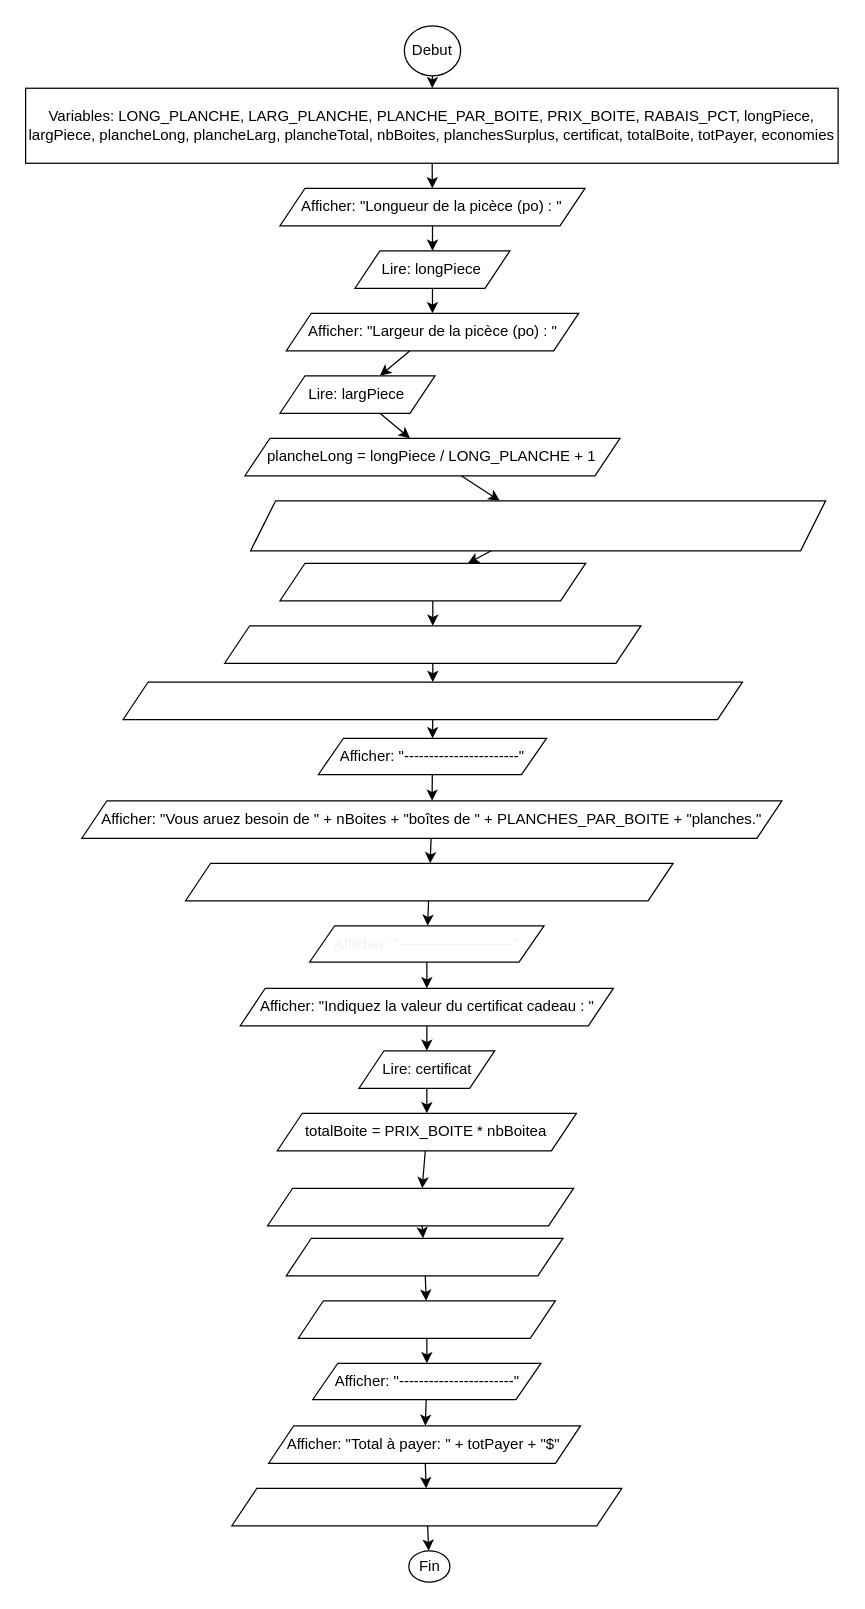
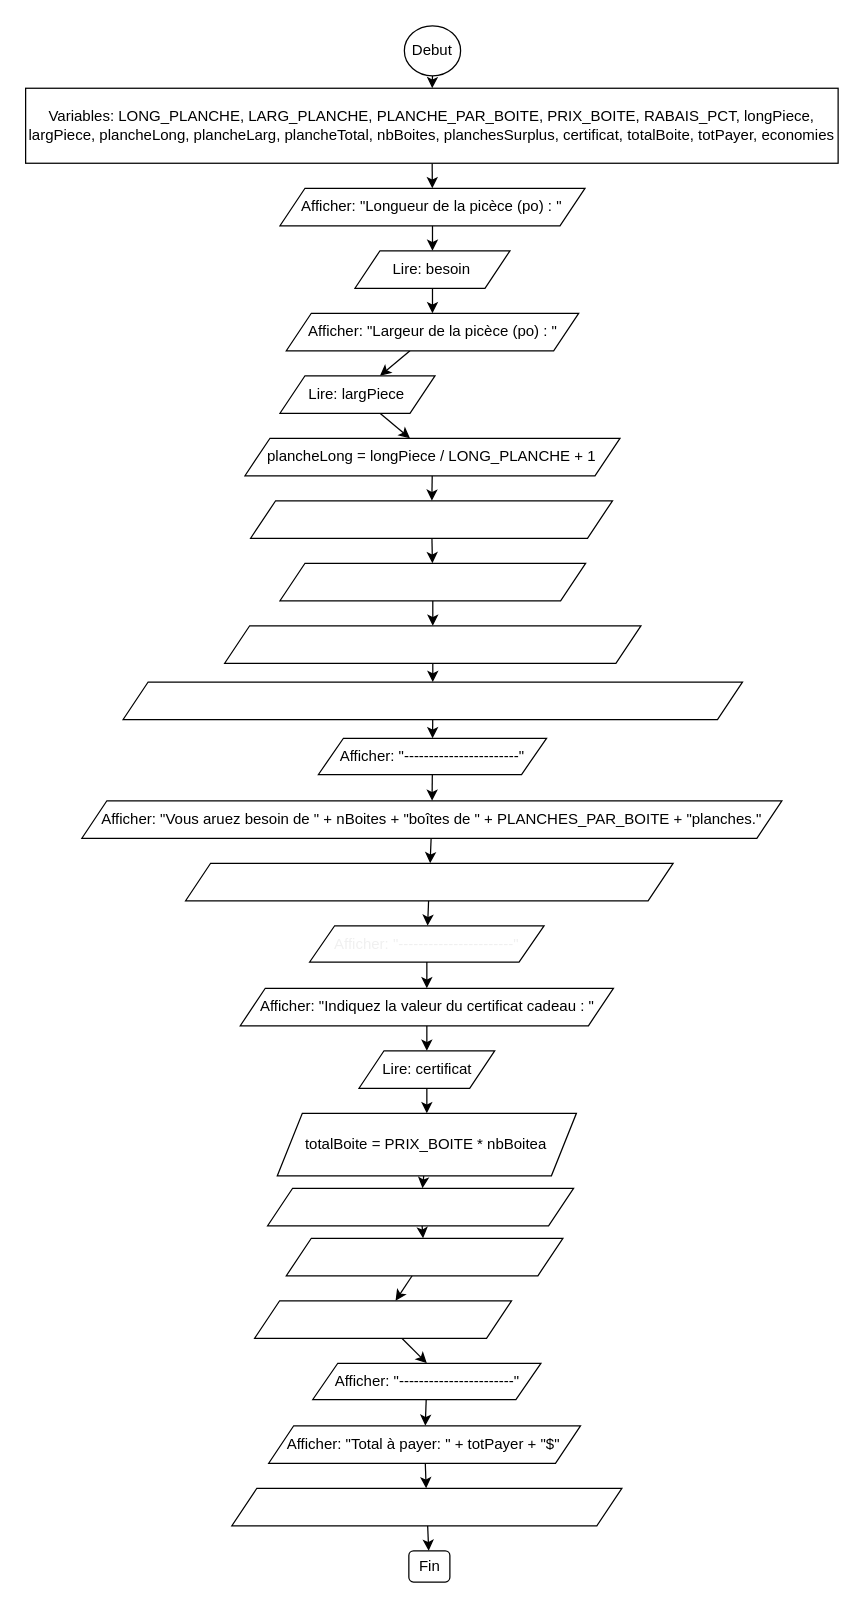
node "Lire: longPiece": label "Lire: longPiece" -> "Lire: besoin"
node "plancheLarg = largPiece / LARG_PLANCHE + 1": size 575x50 -> 362x38
node "totalBoite = PRIX_BOITE * nbBoitea": size 299x38 -> 299x63
node "totPayer = totalBoite - certificat": moved (427, 1319) -> (383, 1319)
node "Fin": shape ellipse -> rounded rectangle
